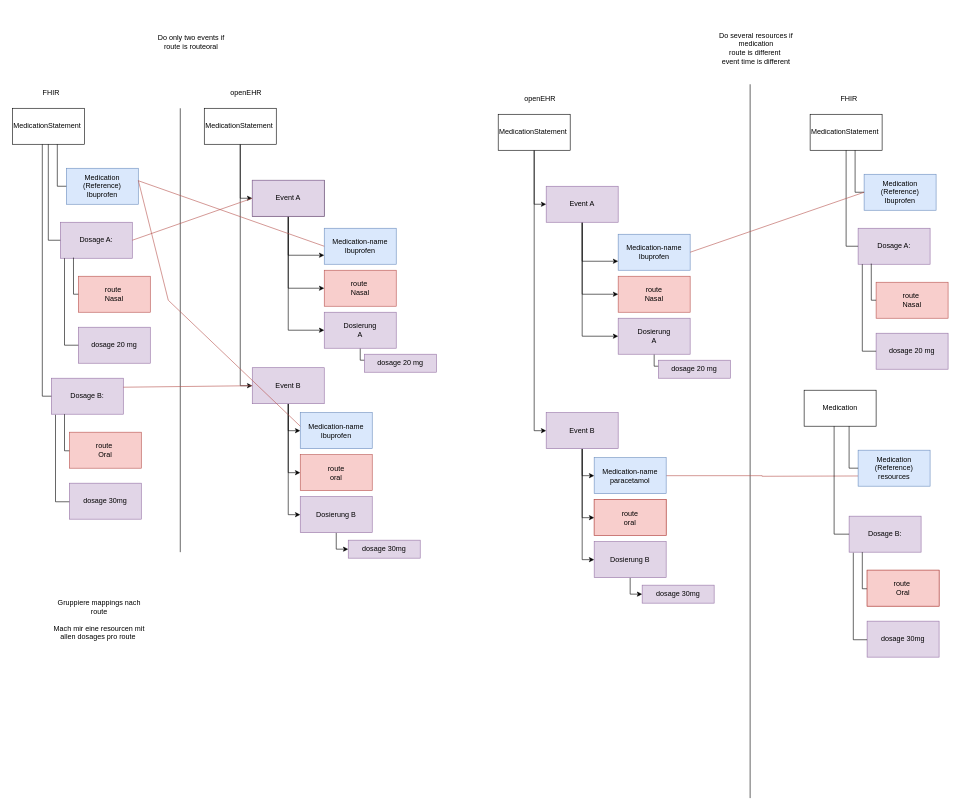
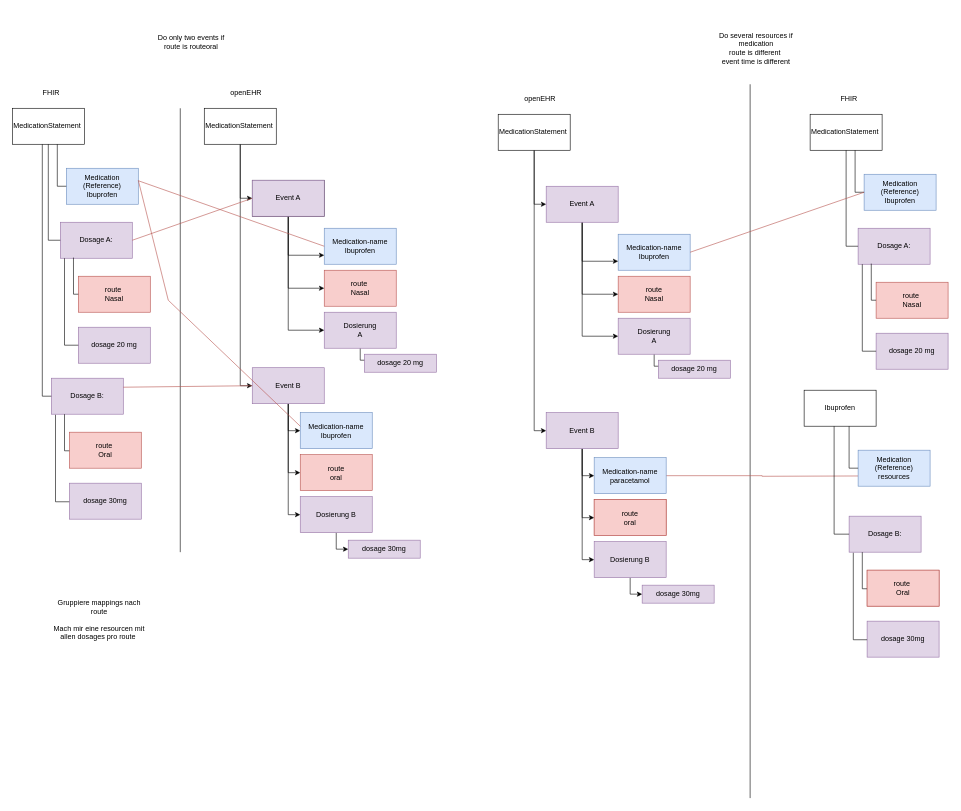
node "Medication": label "Medication" -> "Ibuprofen"
